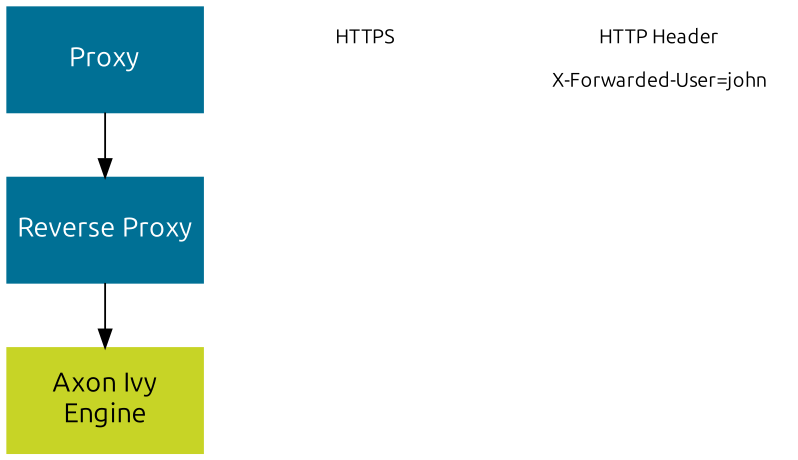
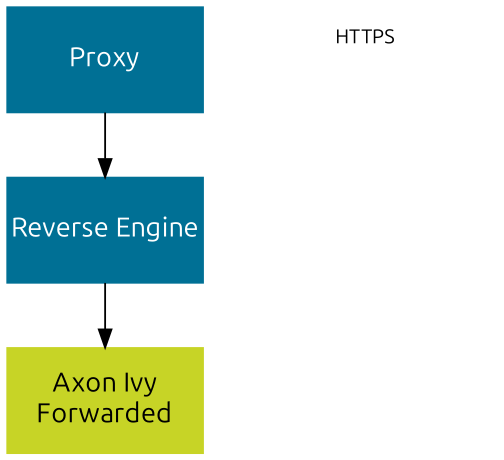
node "HTTP Header X-Forwarded-User=john": removed
node "Reverse Proxy": label "Reverse Proxy" -> "Reverse Engine"
node "Axon Ivy Engine": label "Axon Ivy Engine" -> "Axon Ivy Forwarded"
